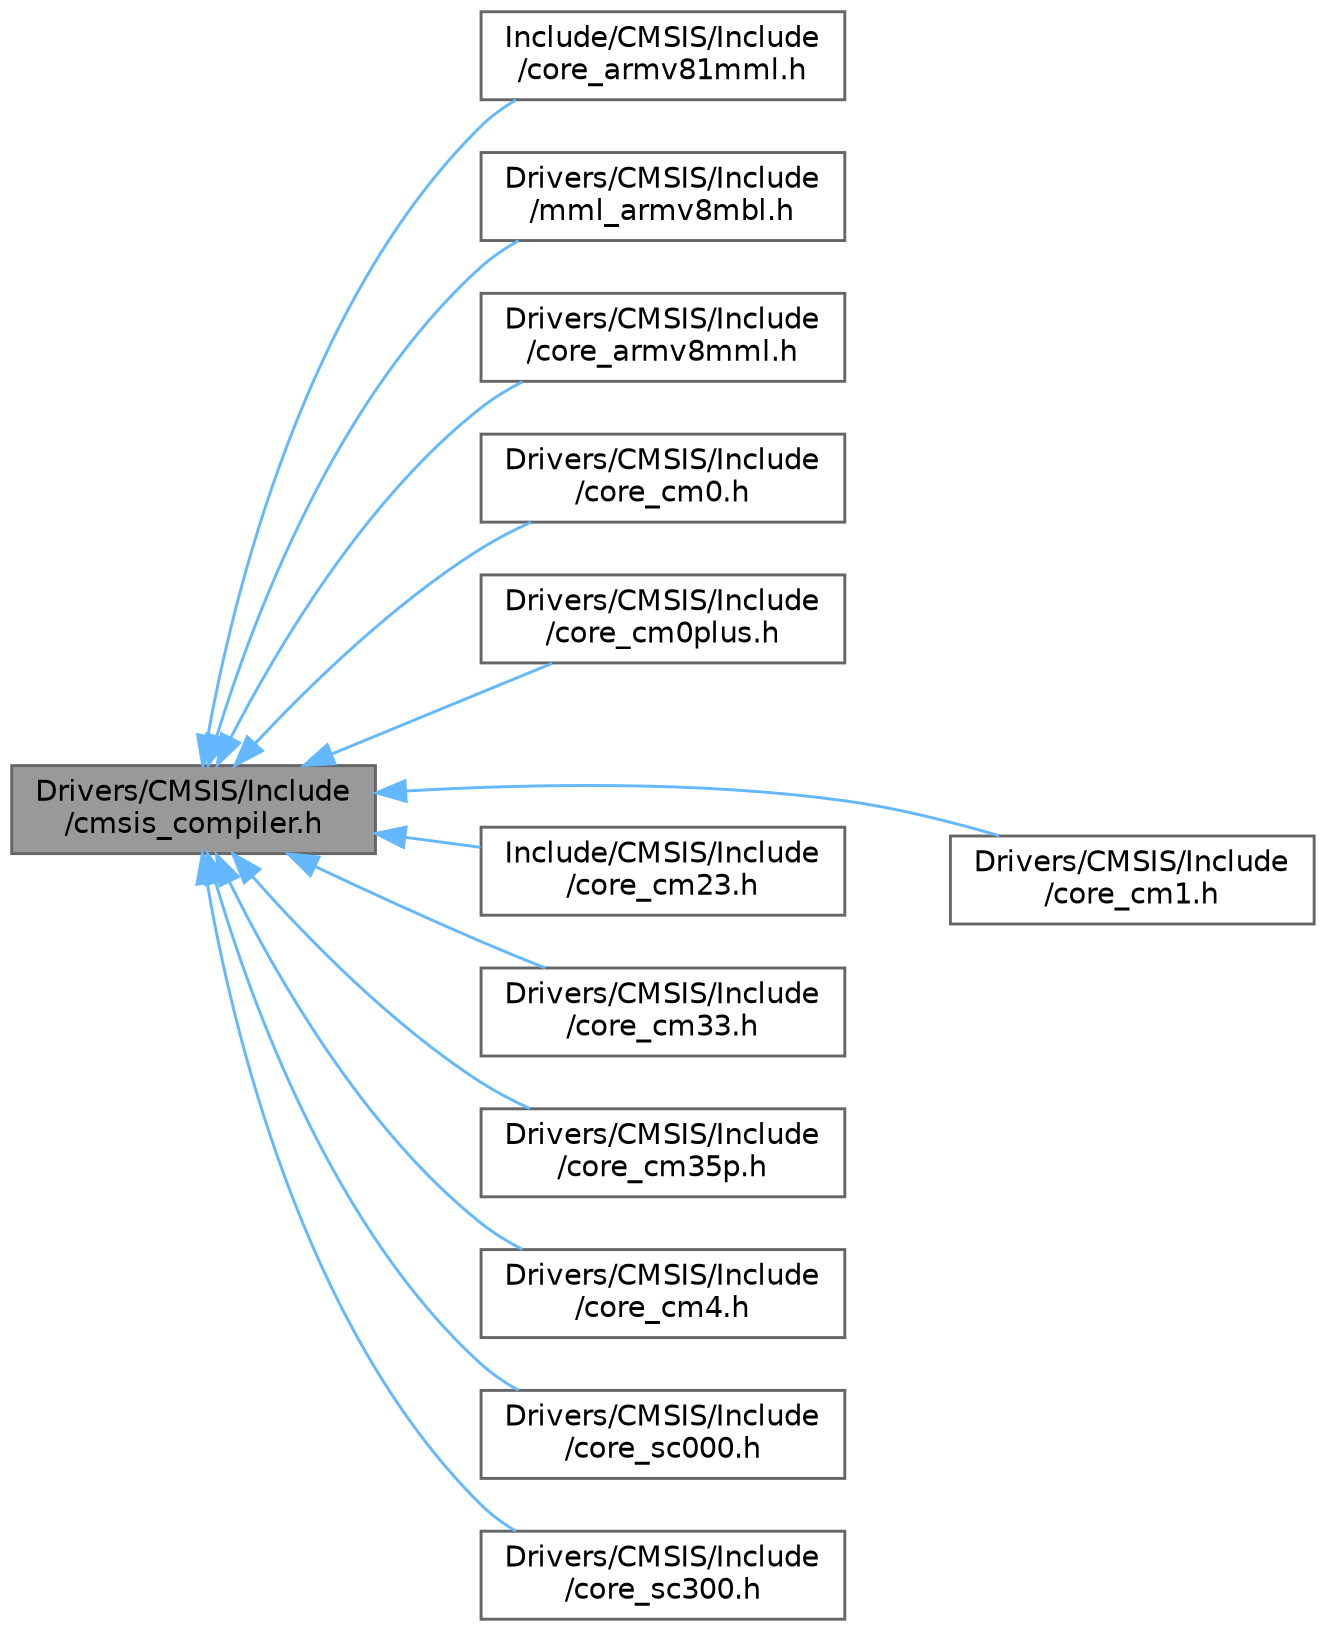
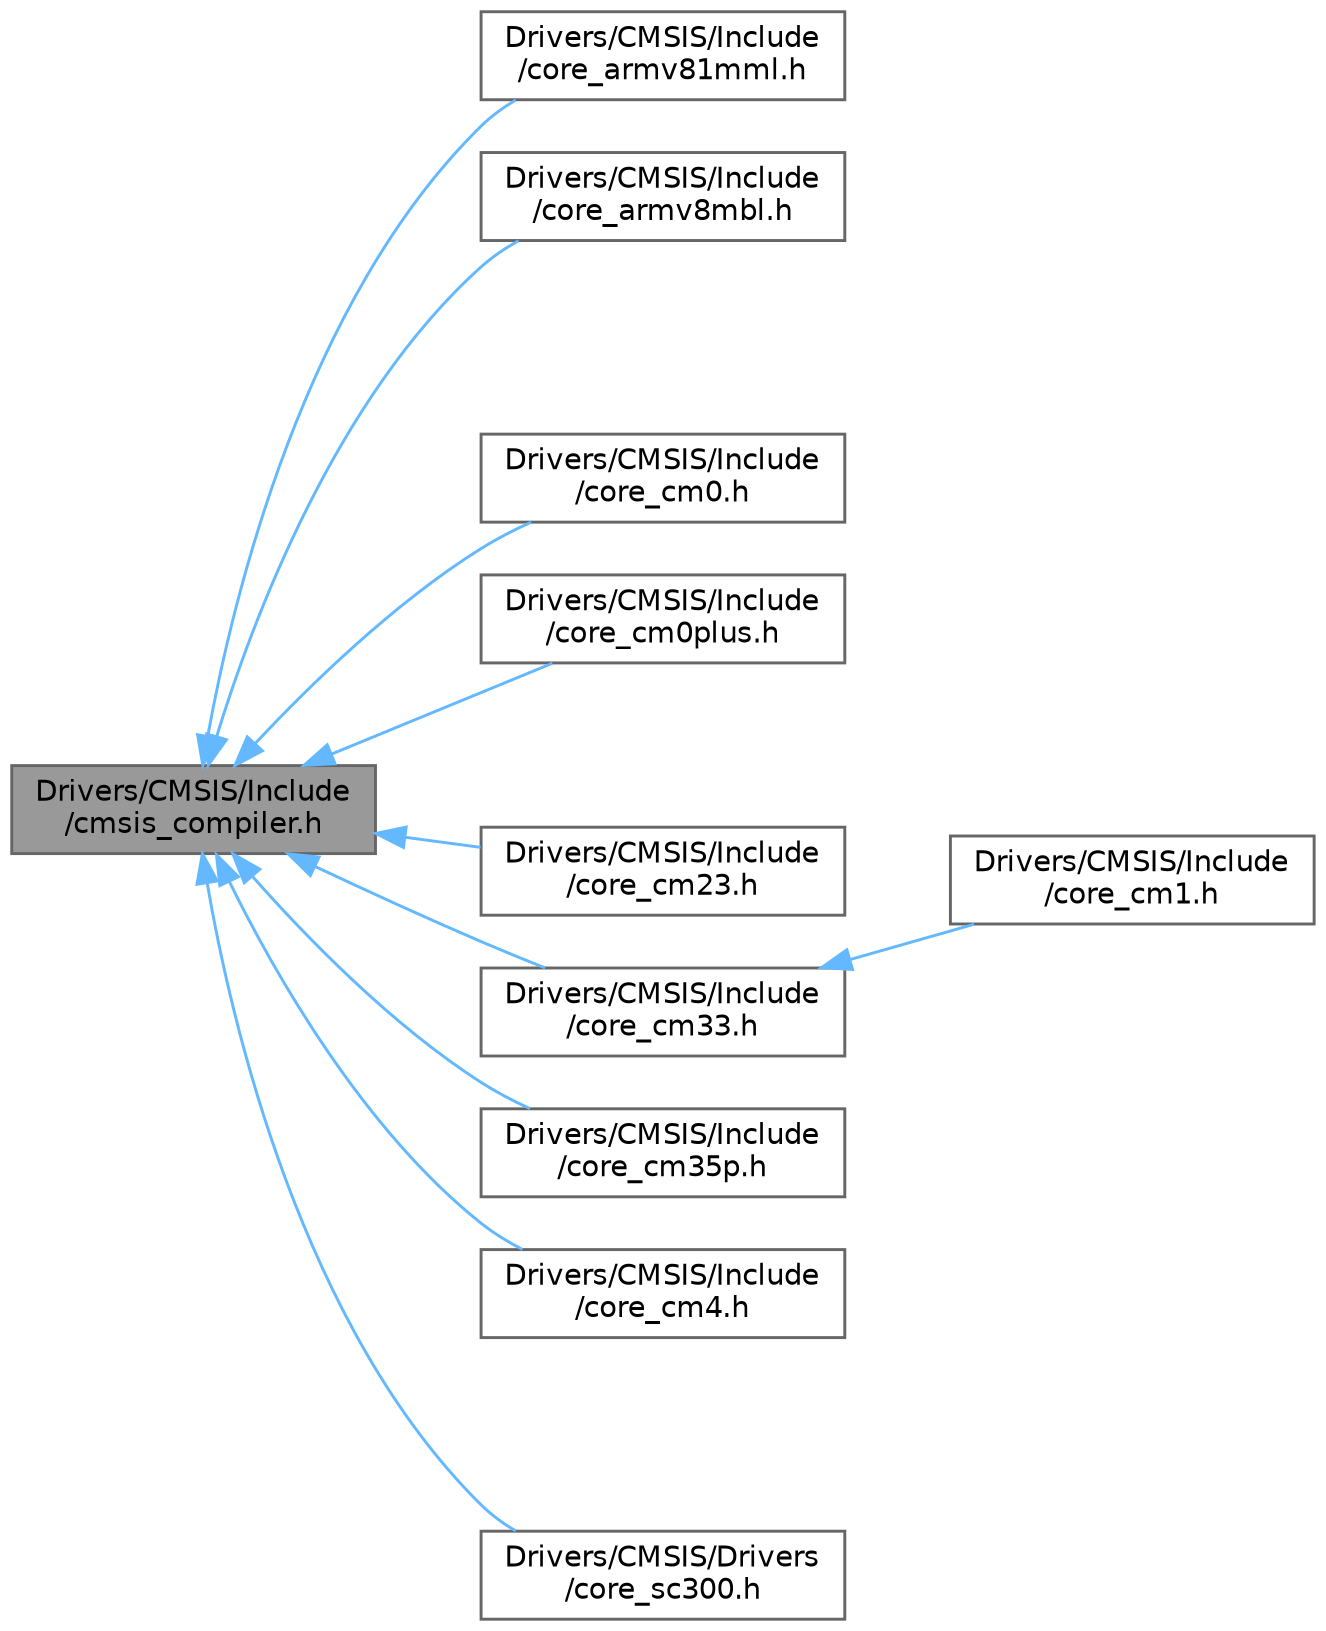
node "Include/CMSIS/Include /core_armv81mml.h": label "Include/CMSIS/Include /core_armv81mml.h" -> "Drivers/CMSIS/Include /core_armv81mml.h"
node "Drivers/CMSIS/Include /mml_armv8mbl.h": label "Drivers/CMSIS/Include /mml_armv8mbl.h" -> "Drivers/CMSIS/Include /core_armv8mbl.h"
node "Drivers/CMSIS/Include /core_armv8mml.h": removed
edge "Drivers/CMSIS/Include /core_cm1.h" -> "Drivers/CMSIS/Include /cmsis_compiler.h": now "Drivers/CMSIS/Include /core_cm1.h" -> "Drivers/CMSIS/Include /core_cm33.h"
node "Include/CMSIS/Include /core_cm23.h": label "Include/CMSIS/Include /core_cm23.h" -> "Drivers/CMSIS/Include /core_cm23.h"
node "Drivers/CMSIS/Include /core_sc000.h": removed
node "Drivers/CMSIS/Include /core_sc300.h": label "Drivers/CMSIS/Include /core_sc300.h" -> "Drivers/CMSIS/Drivers /core_sc300.h"
